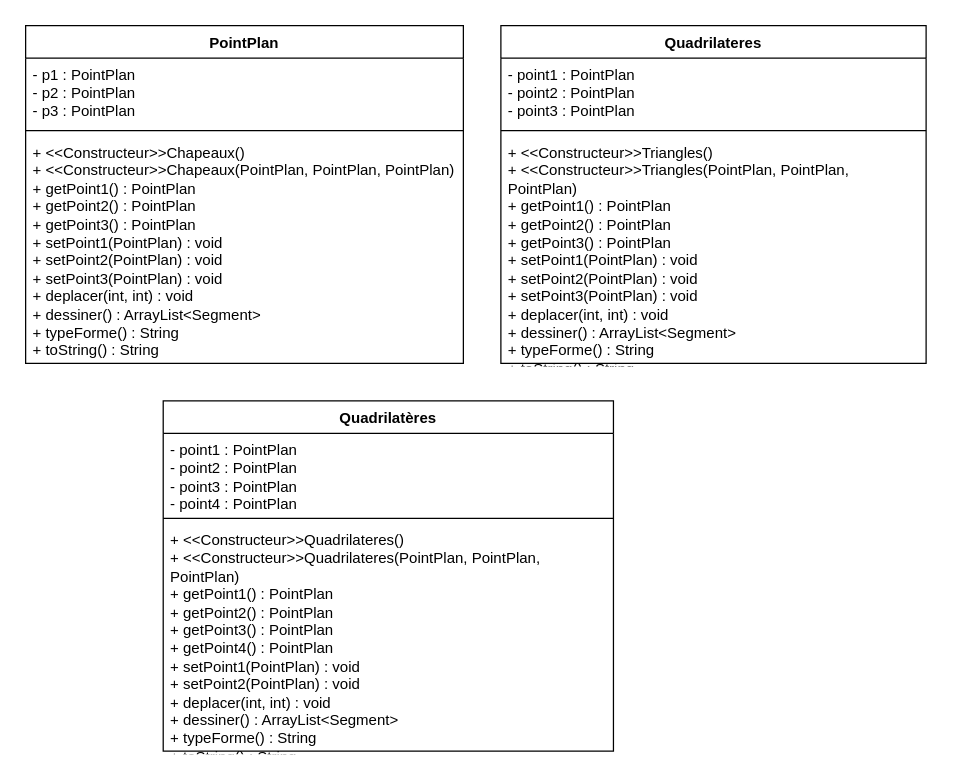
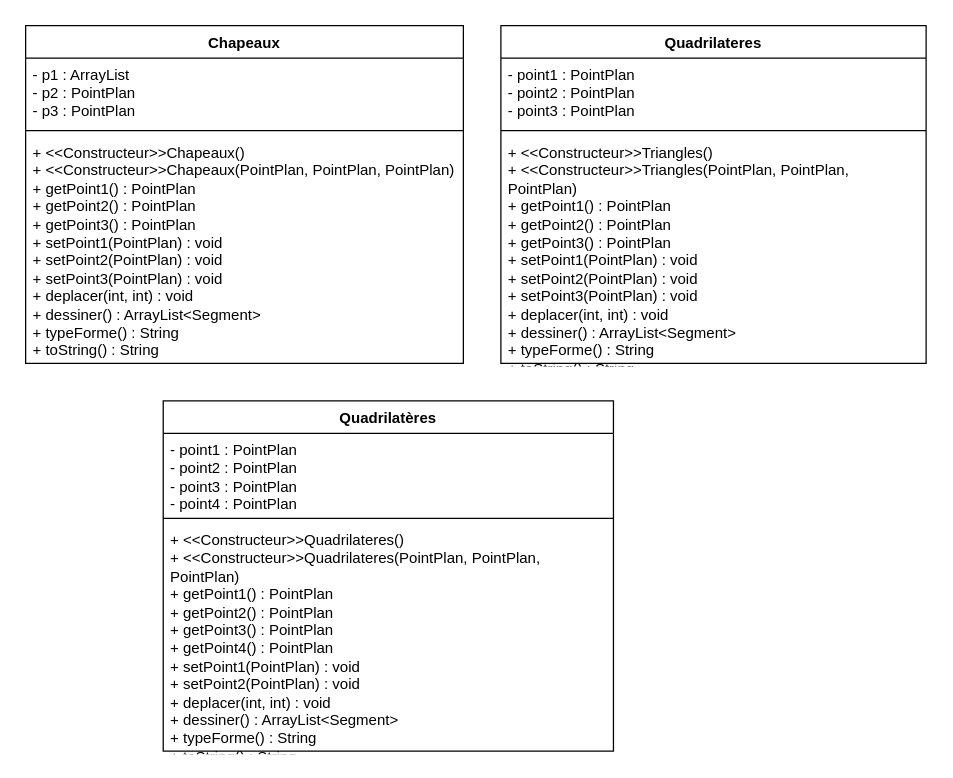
node "PointPlan": label "PointPlan" -> "Chapeaux"
node "- p1 : PointPlan - p2 : PointPlan - p3 : PointPlan": label "- p1 : PointPlan - p2 : PointPlan - p3 : PointPlan" -> "- p1 : ArrayList - p2 : PointPlan - p3 : PointPlan"
